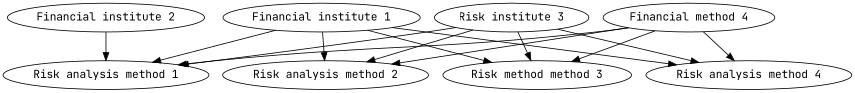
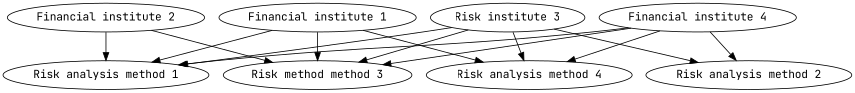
node "Financial method 4": label "Financial method 4" -> "Financial institute 4"
edge "Financial institute 1" -> "Risk analysis method 2": removed
edge "Financial institute 2" -> "Risk method method 3": added
